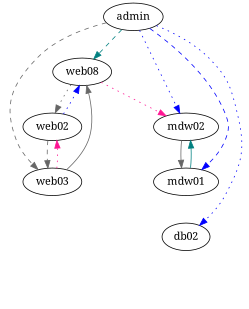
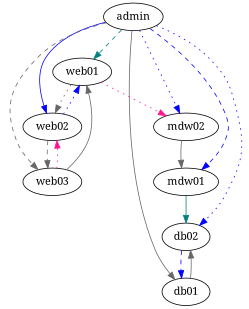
edge "admin" -> "web02": added
node "web08": label "web08" -> "web01"
edge "mdw01" -> "mdw02": now "mdw01" -> "db02"
node "db01": added
